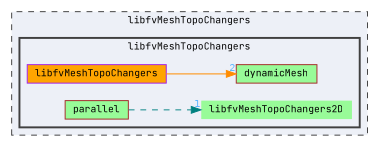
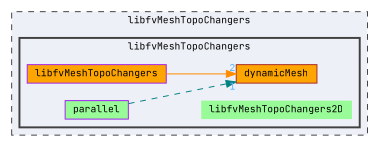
node "dynamicMesh": fillcolor palegreen -> orange
node "parallel": color brown -> purple
edge "parallel" -> "libfvMeshTopoChangers2D": now "parallel" -> "dynamicMesh"
